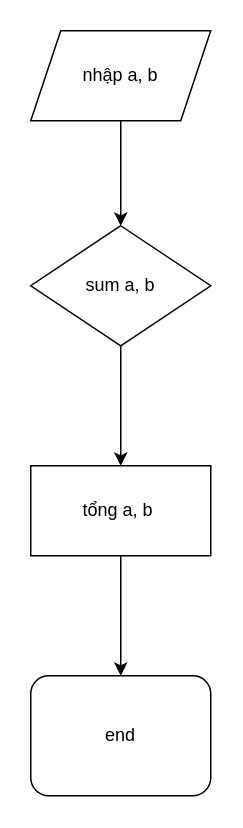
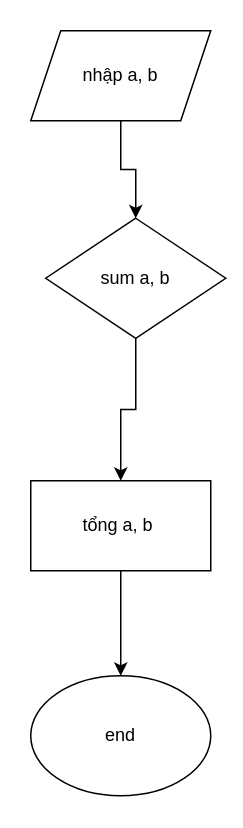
node "sum a, b": moved (121, 286) -> (136, 278)
node "tổng a, b": moved (121, 511) -> (121, 526)
node "end": shape rounded rectangle -> ellipse
